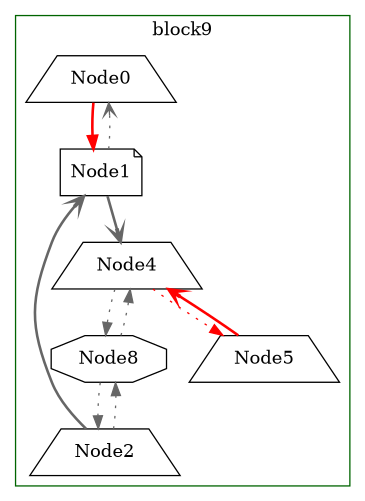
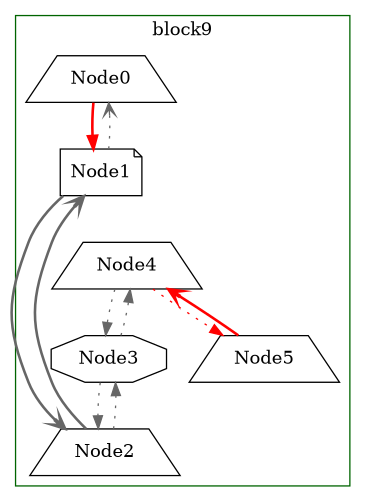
edge "Node1" -> "Node4": now "Node1" -> "Node2"
node "Node8": label "Node8" -> "Node3"
